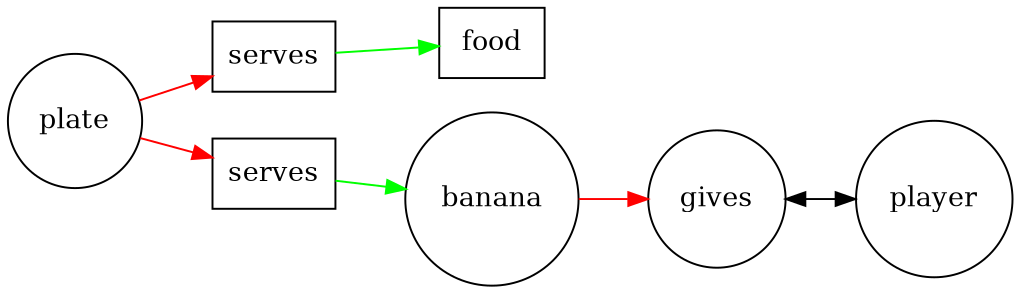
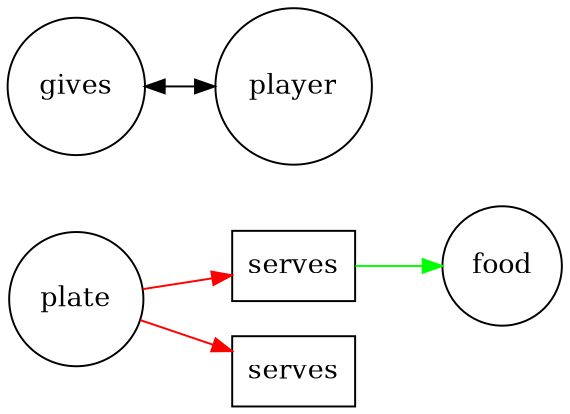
node "food": shape box -> circle
node "banana": removed
